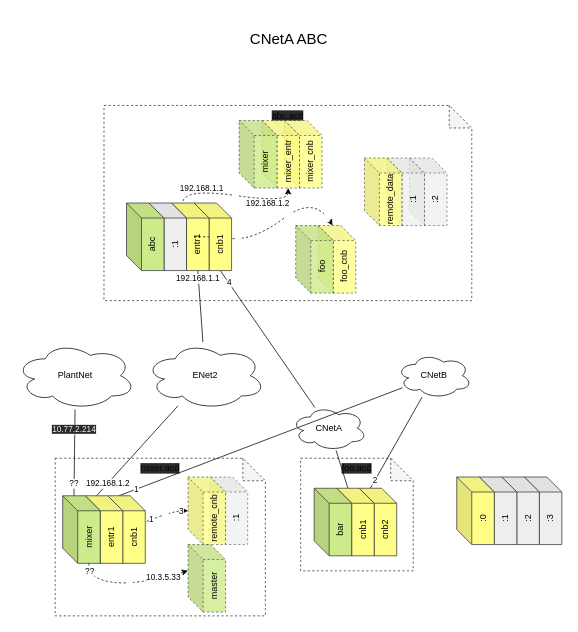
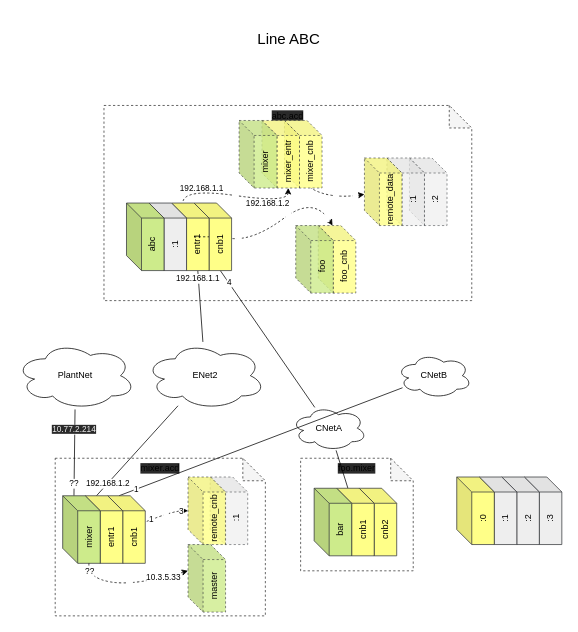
node "CNetA ABC": label "CNetA ABC" -> "Line ABC"
edge "mixer_cnb" -> "remote_data": added, labels "1", "C", "3"
edge "CNetB" -- "cnb2": removed, label "2"
node "foo.acd": label "foo.acd" -> "foo.mixer"
